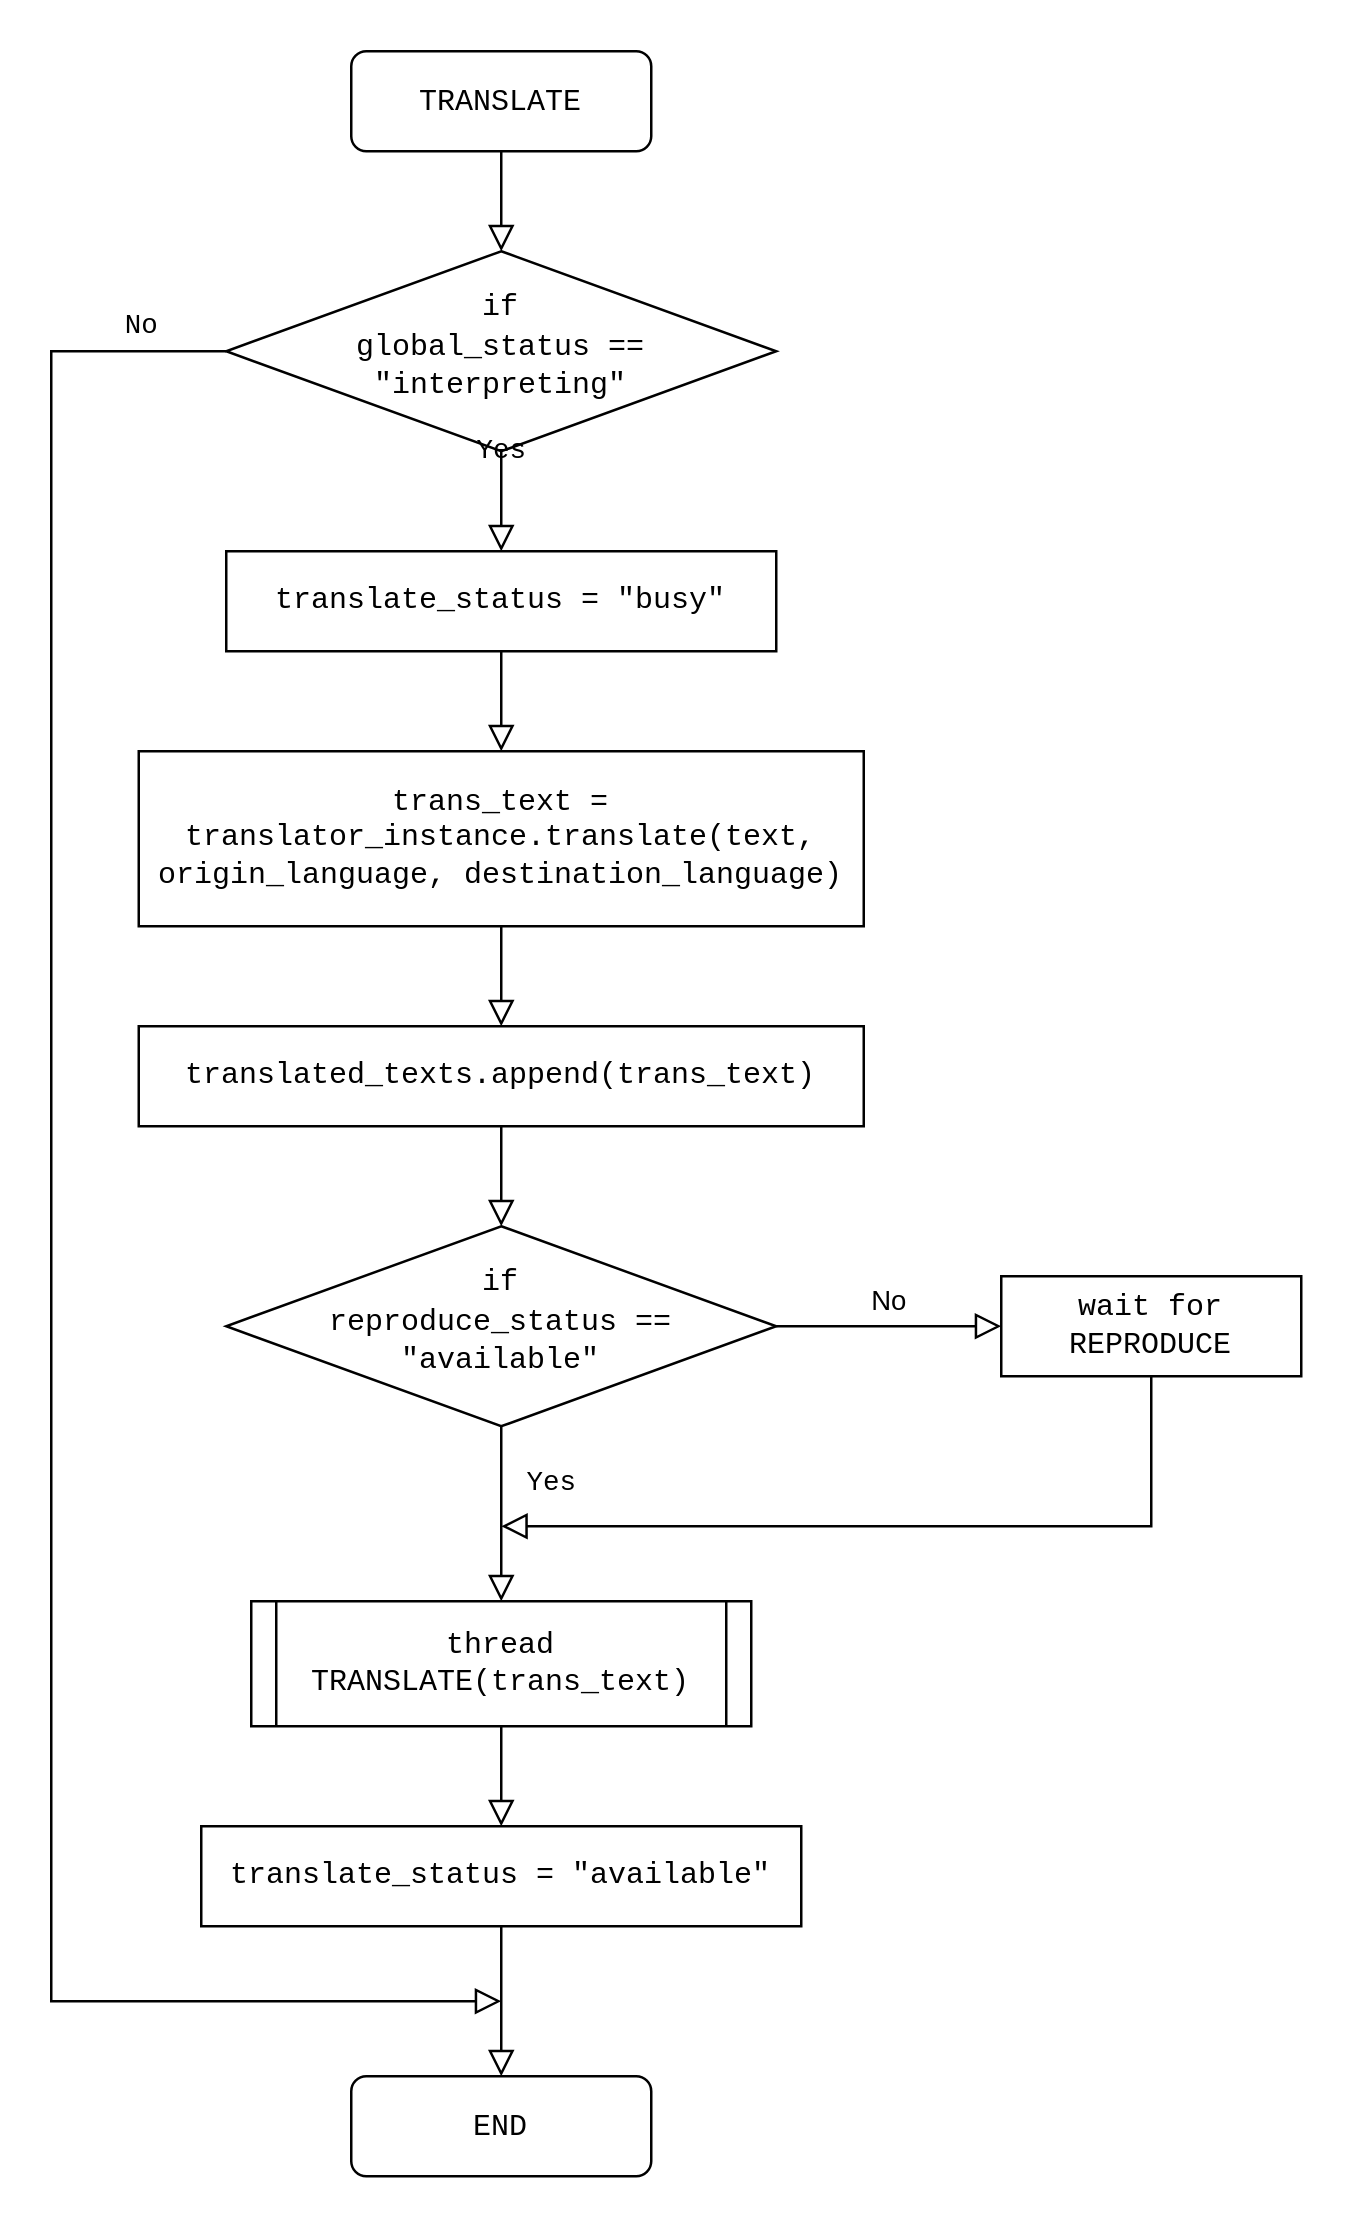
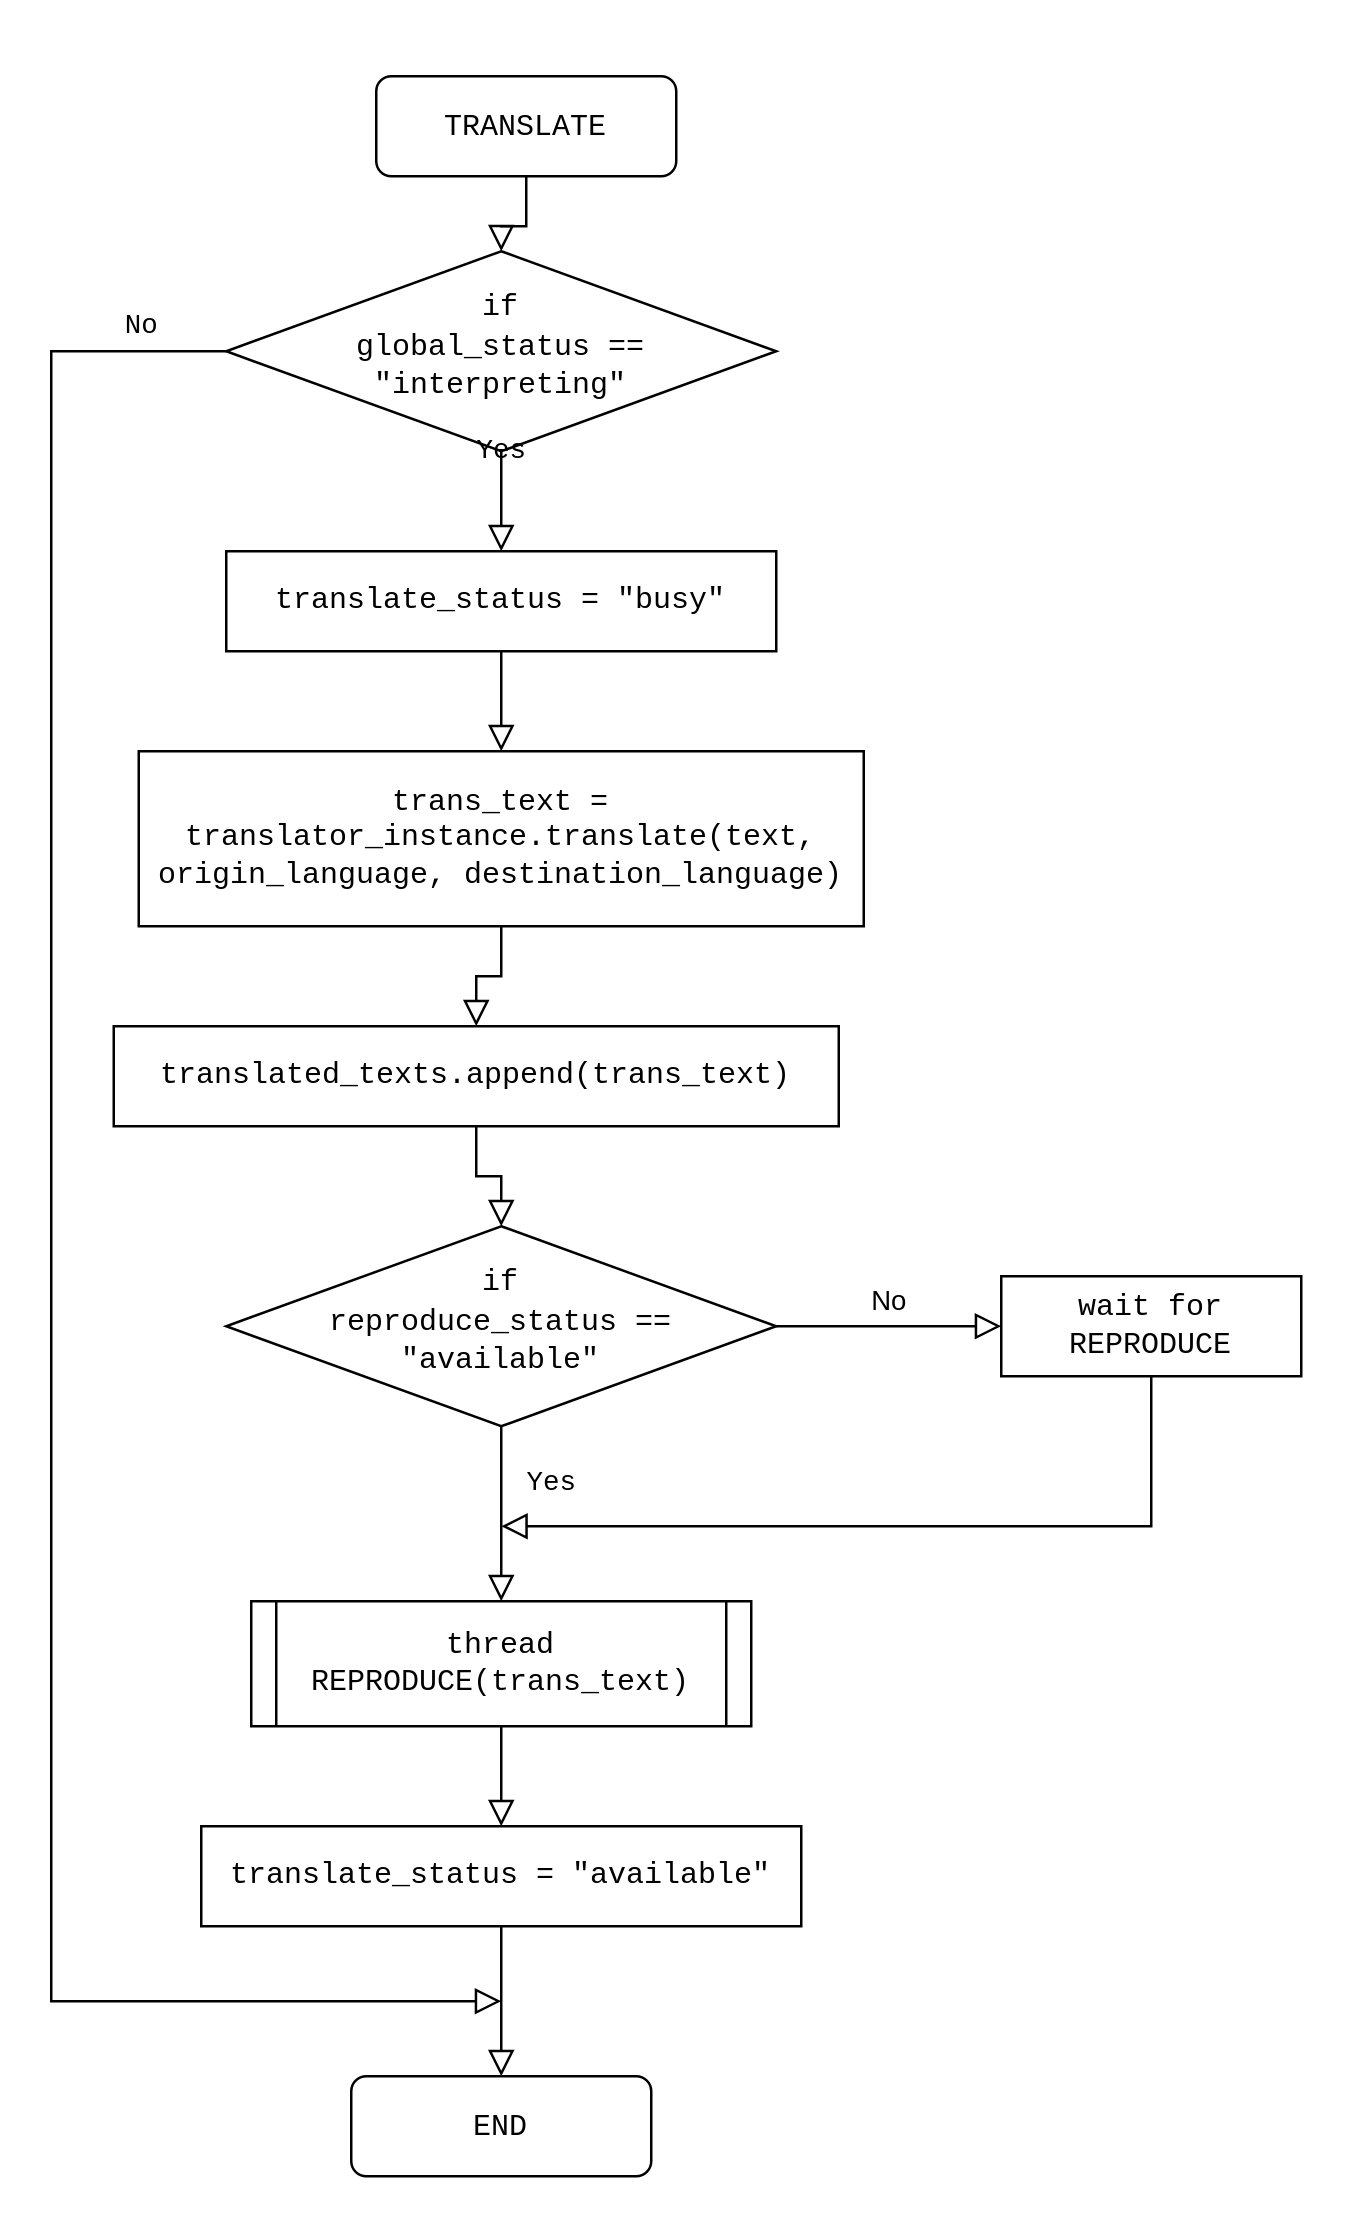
node "TRANSLATE": moved (501, 101) -> (526, 126)
node "translated_texts.append(trans_text)": moved (501, 1076) -> (476, 1076)
node "thread TRANSLATE(trans_text)": label "thread TRANSLATE(trans_text)" -> "thread REPRODUCE(trans_text)"
